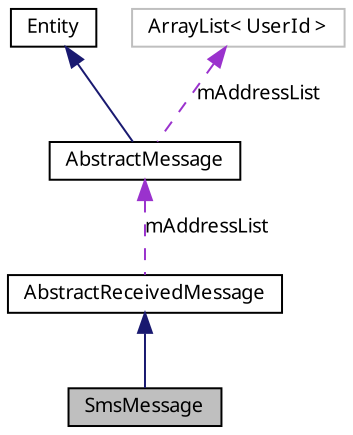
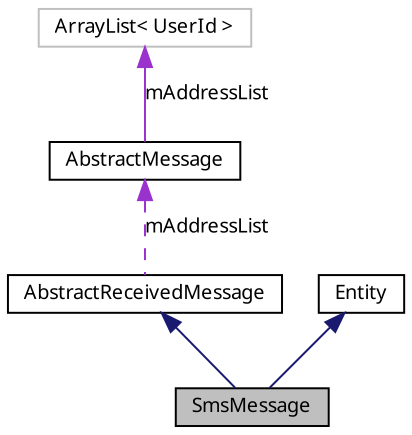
edge "AbstractMessage" -> "Entity": now "SmsMessage" -> "Entity"
edge "AbstractMessage" -> "ArrayList< UserId >": style dashed -> solid
